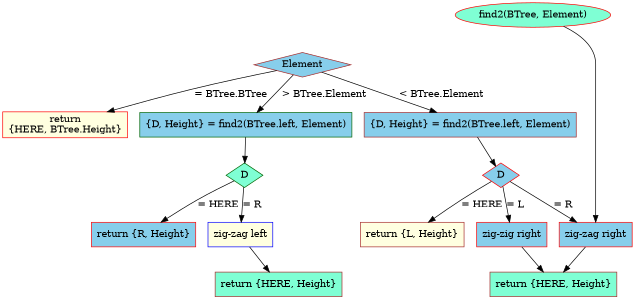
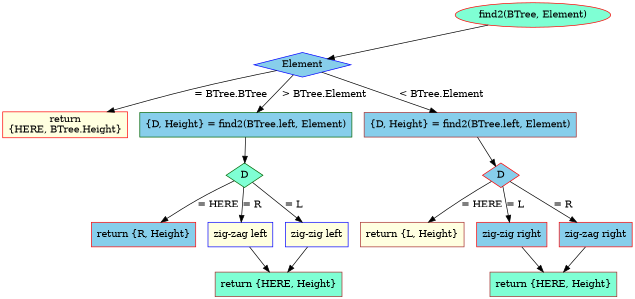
node "Element": color brown -> blue
edge "find2(BTree, Element)" -> "zig-zag right": now "find2(BTree, Element)" -> "Element"
node "zig-zig left": added
